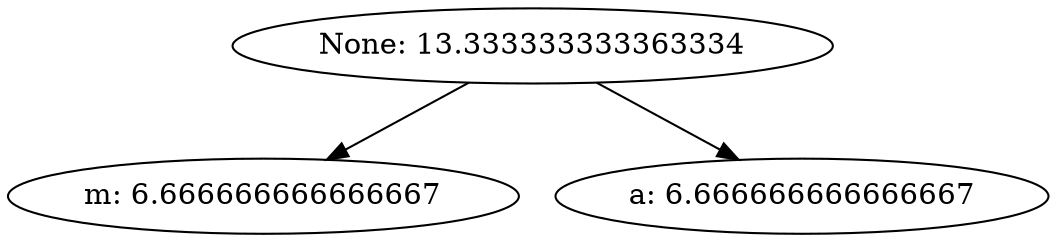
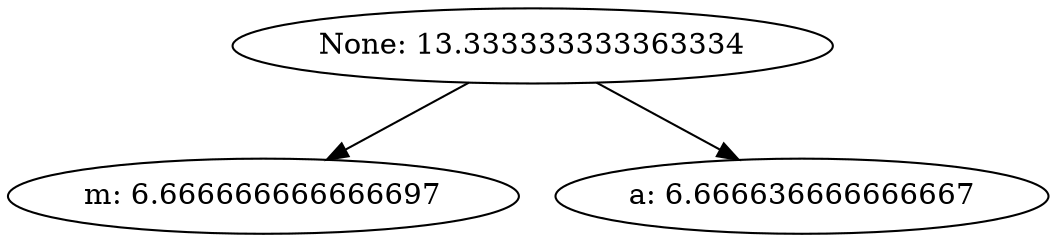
node "m: 6.666666666666667": label "m: 6.666666666666667" -> "m: 6.666666666666697"
node "a: 6.666666666666667": label "a: 6.666666666666667" -> "a: 6.666636666666667"
